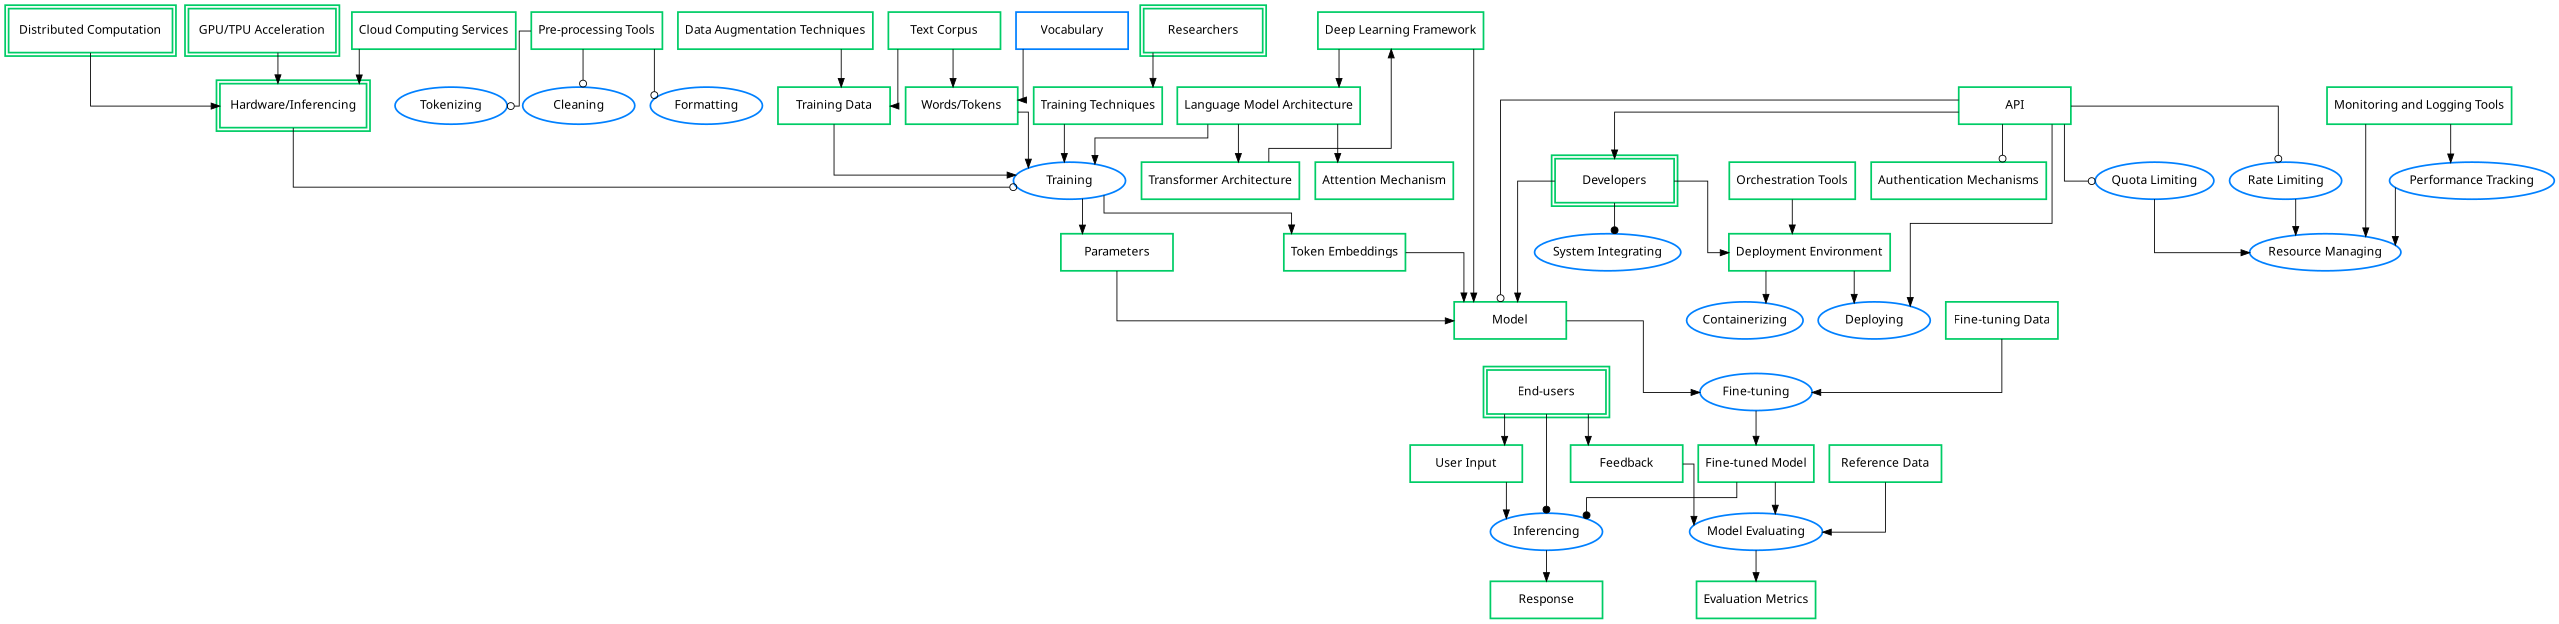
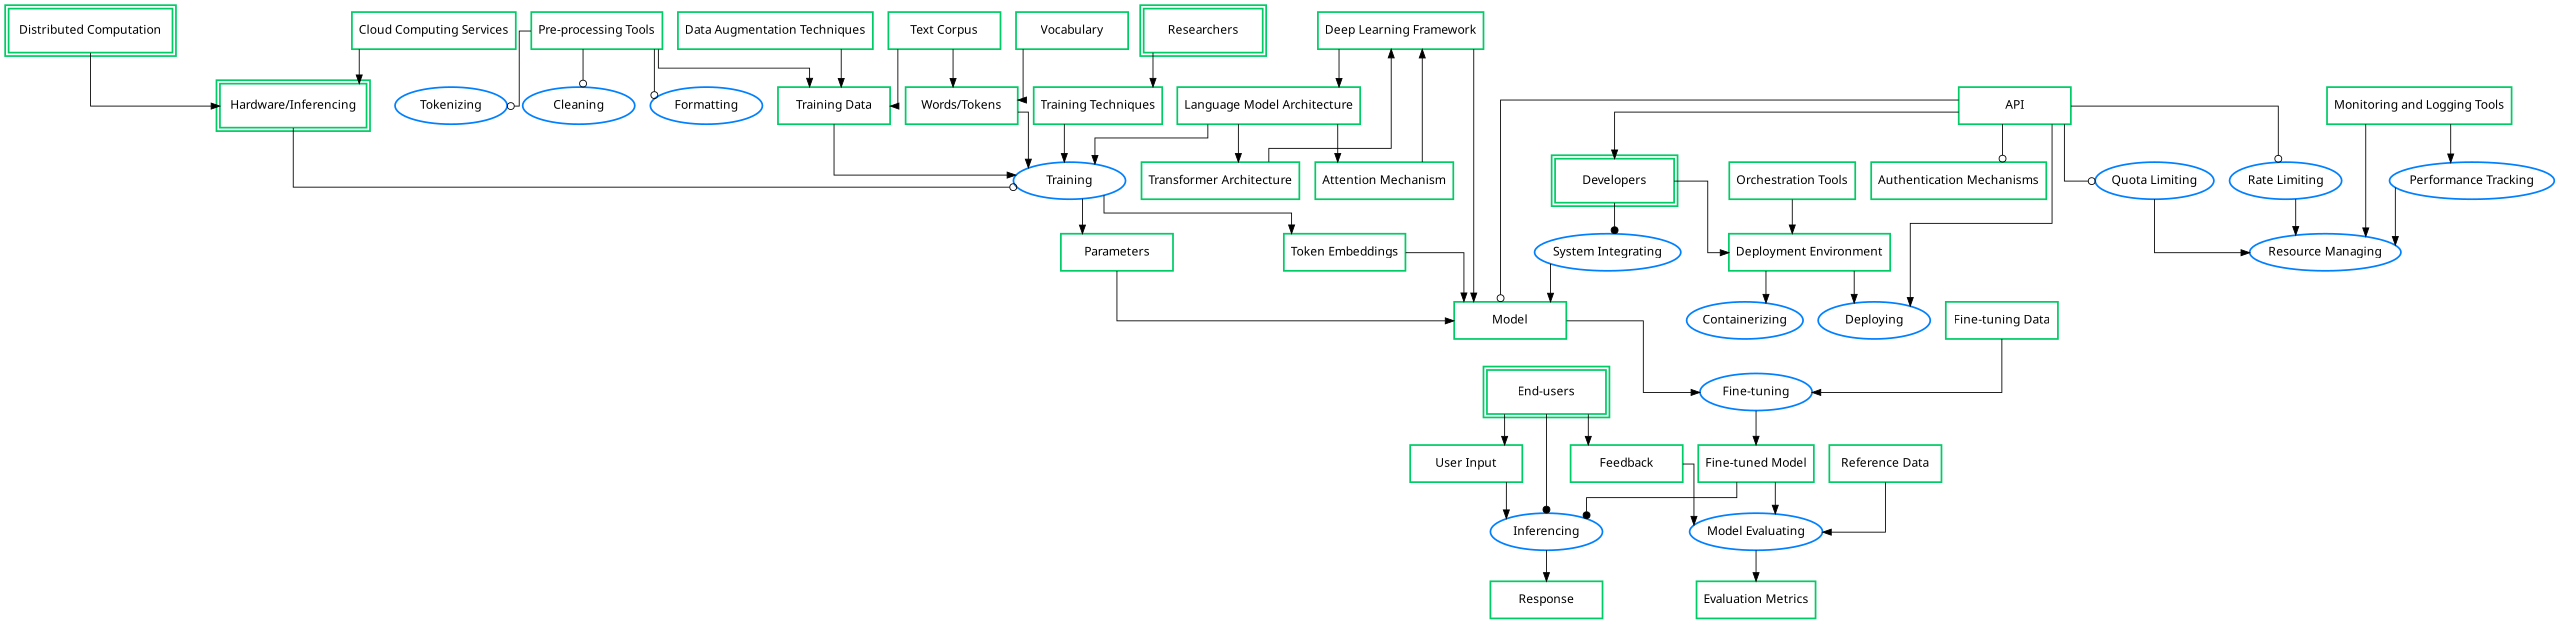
node "GPU/TPU Acceleration": removed
node "Vocabulary": color #0080ff -> #00cc66
edge "Pre-processing Tools" -> "Training Data": added
edge "Attention Mechanism" -> "Deep Learning Framework": added
edge "Developers" -> "Model": now "System Integrating" -> "Model"
